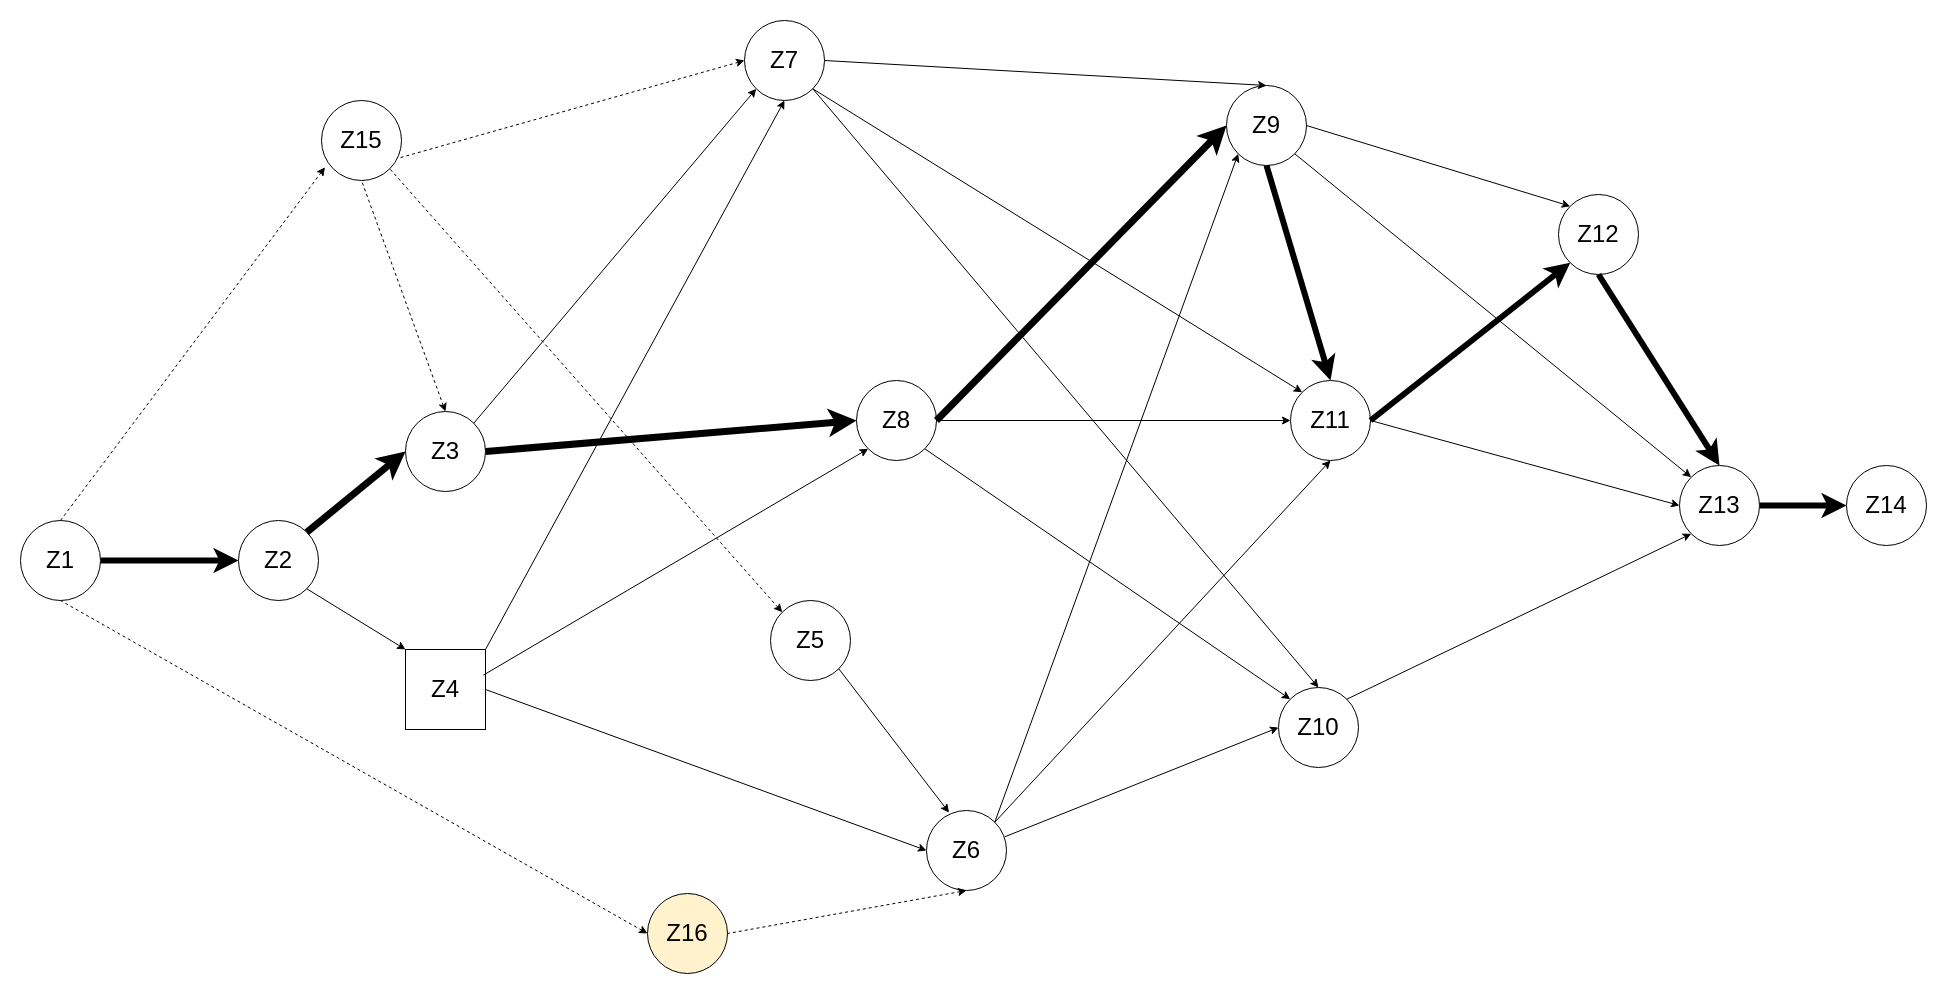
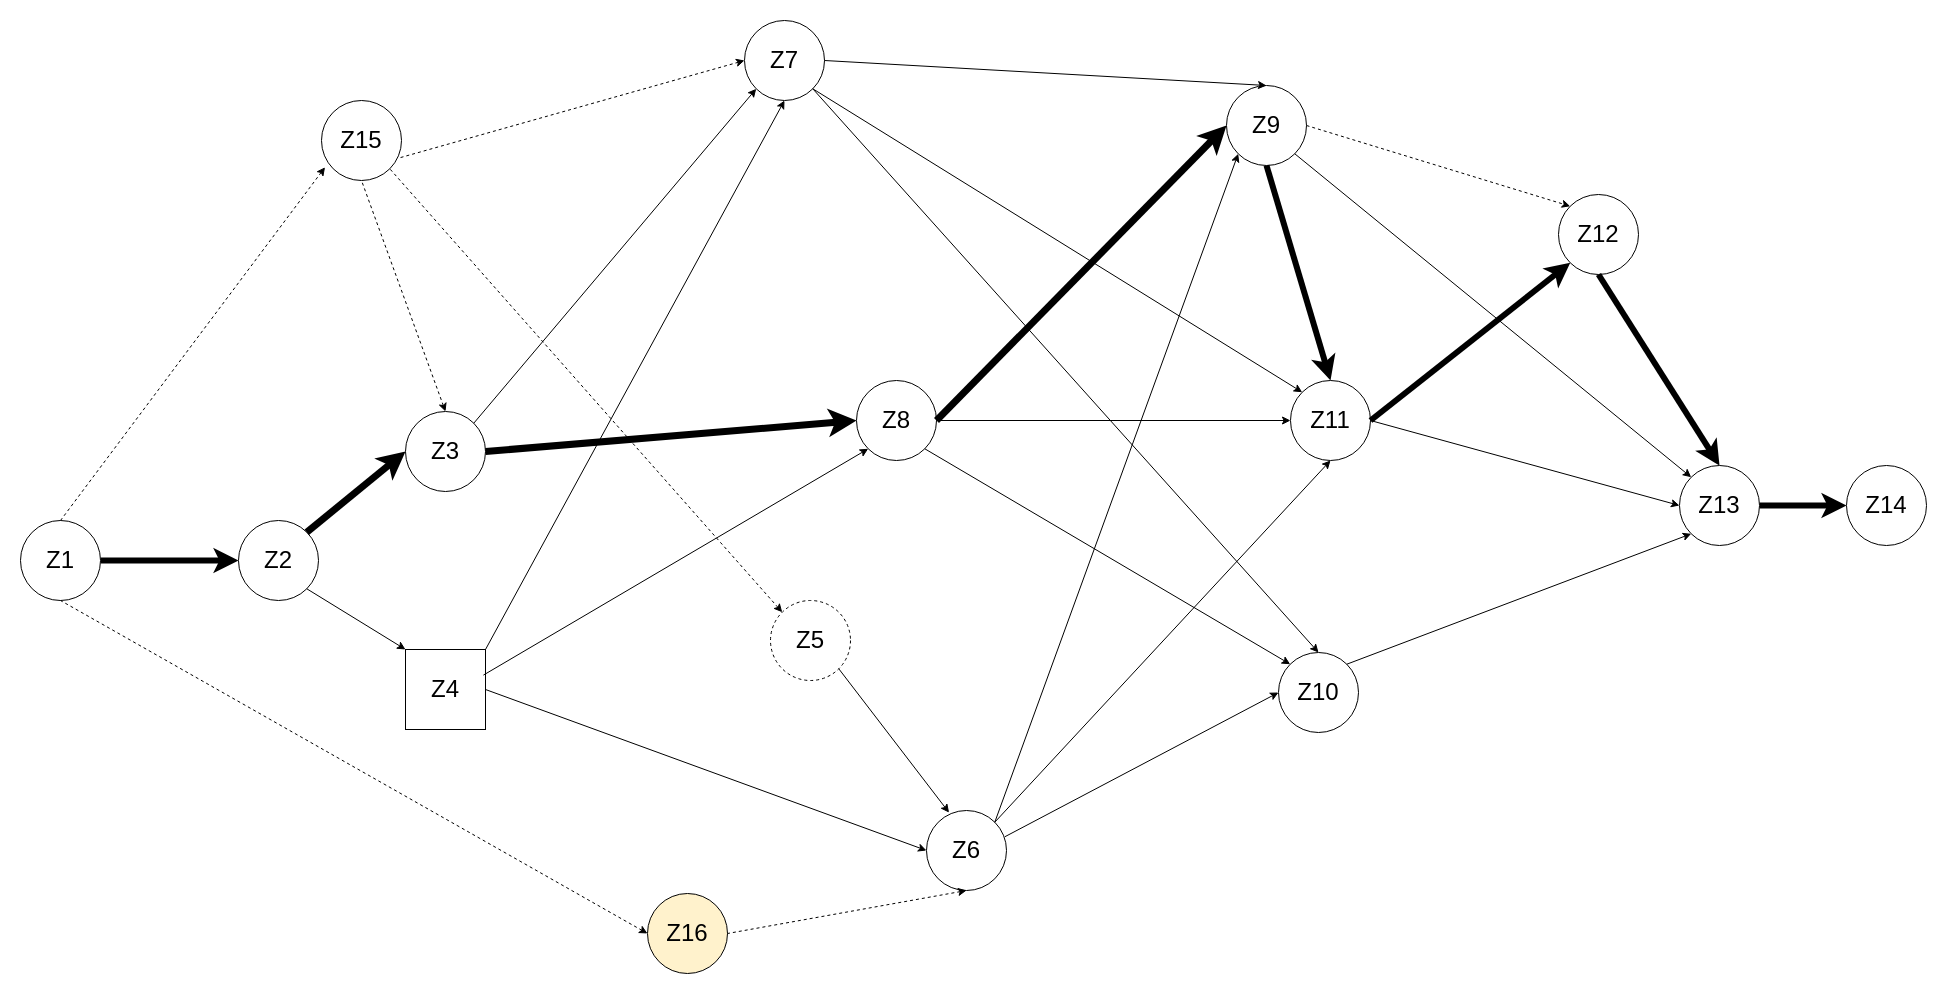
edge "Z9" -> "Z12": style solid -> dashed
node "Z5": style solid -> dashed
node "Z10": moved (1319, 728) -> (1319, 693)
